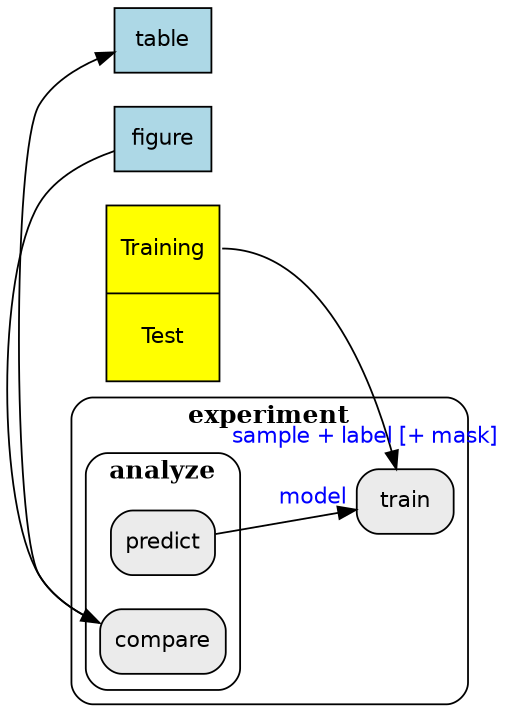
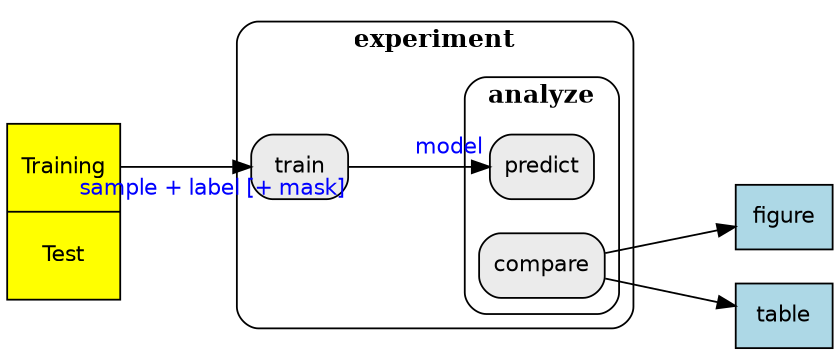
edge "figure" -> "compare": reversed
edge "predict" -> "train": reversed
